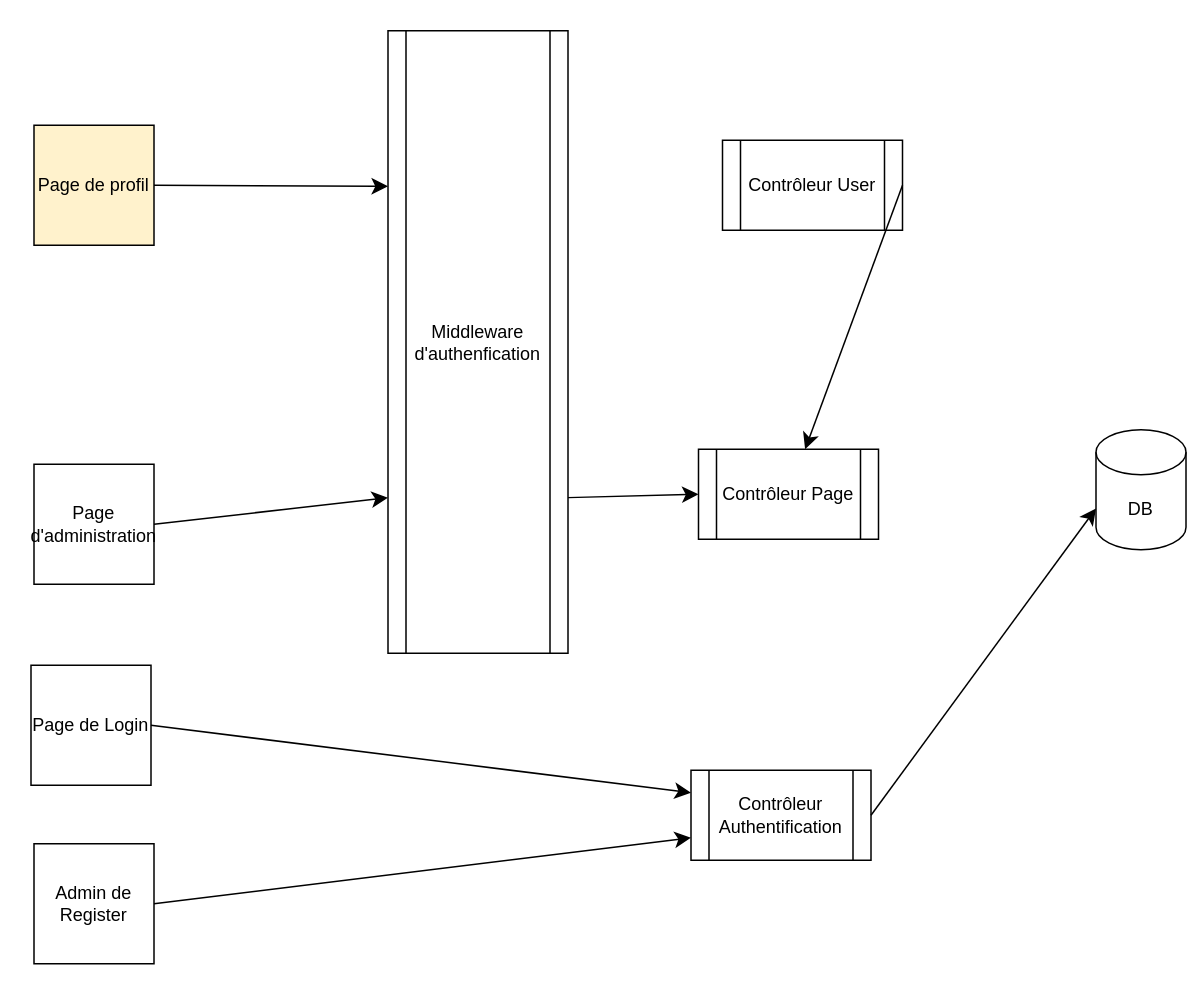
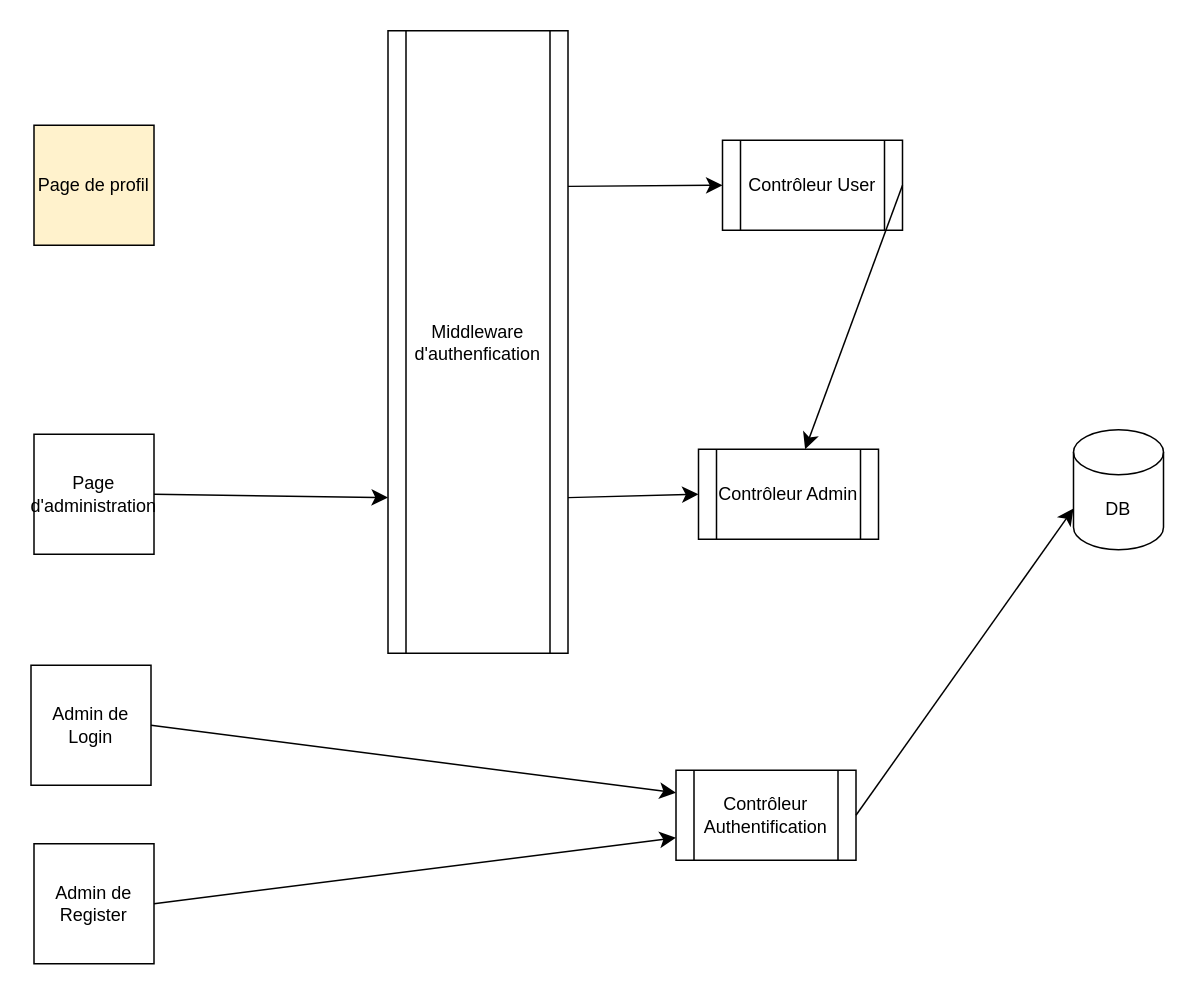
edge "Page de profil" -> "Middleware d'authenfication": removed
edge "Middleware d'authenfication" -> "Contrôleur User": added
node "DB": moved (1141, 490) -> (1118, 490)
node "Contrôleur Page": label "Contrôleur Page" -> "Contrôleur Admin"
node "Page d'administration": moved (94, 524) -> (94, 494)
node "Page de Login": label "Page de Login" -> "Admin de Login"
node "Contrôleur Authentification": moved (781, 815) -> (766, 815)
